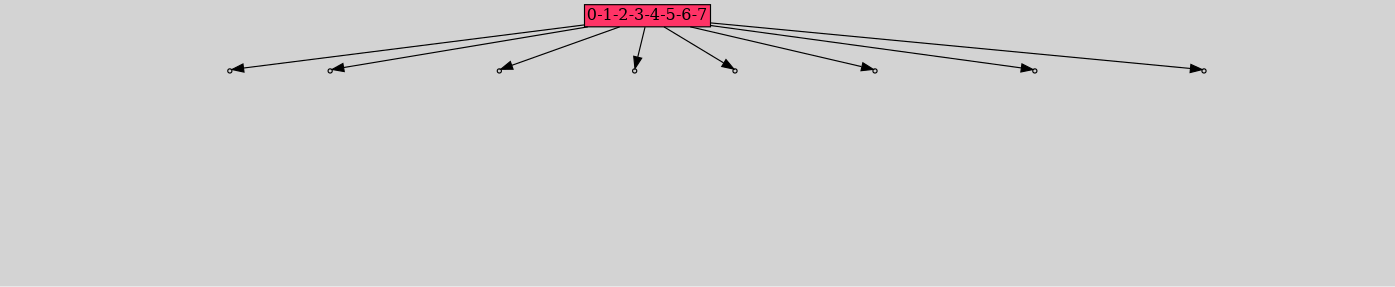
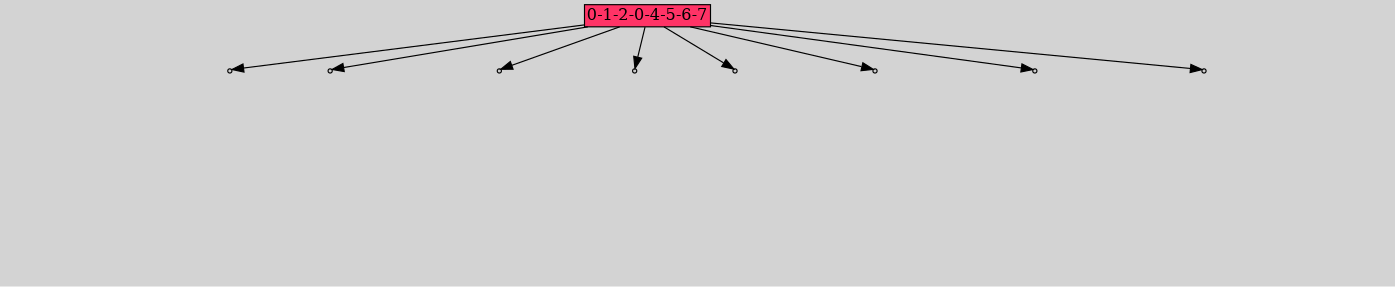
node "0-1-2-3-4-5-6-7": label "0-1-2-3-4-5-6-7" -> "0-1-2-0-4-5-6-7"
